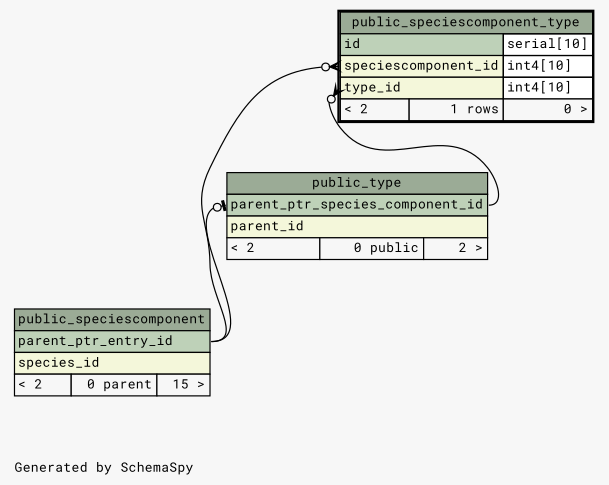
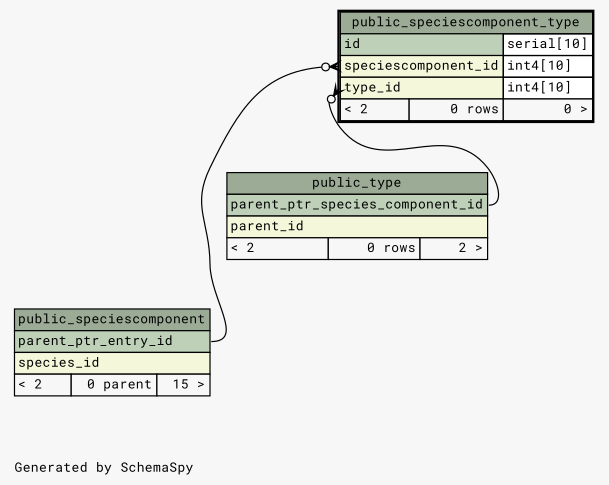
node "public_speciescomponent_type": text "1 rows" -> "0 rows"
node "public_type": text "0 public" -> "0 rows"
edge "public_speciescomponent" -> "public_type": removed
